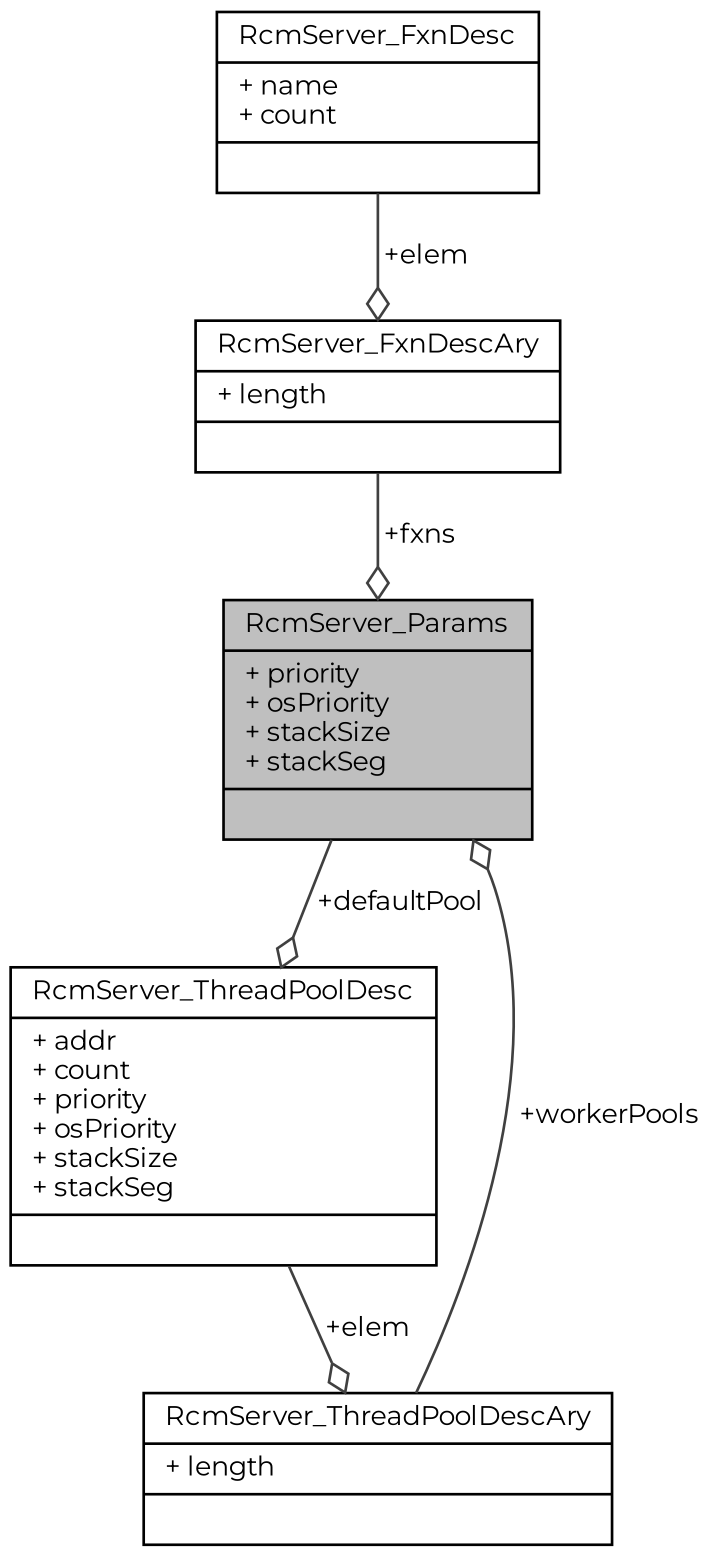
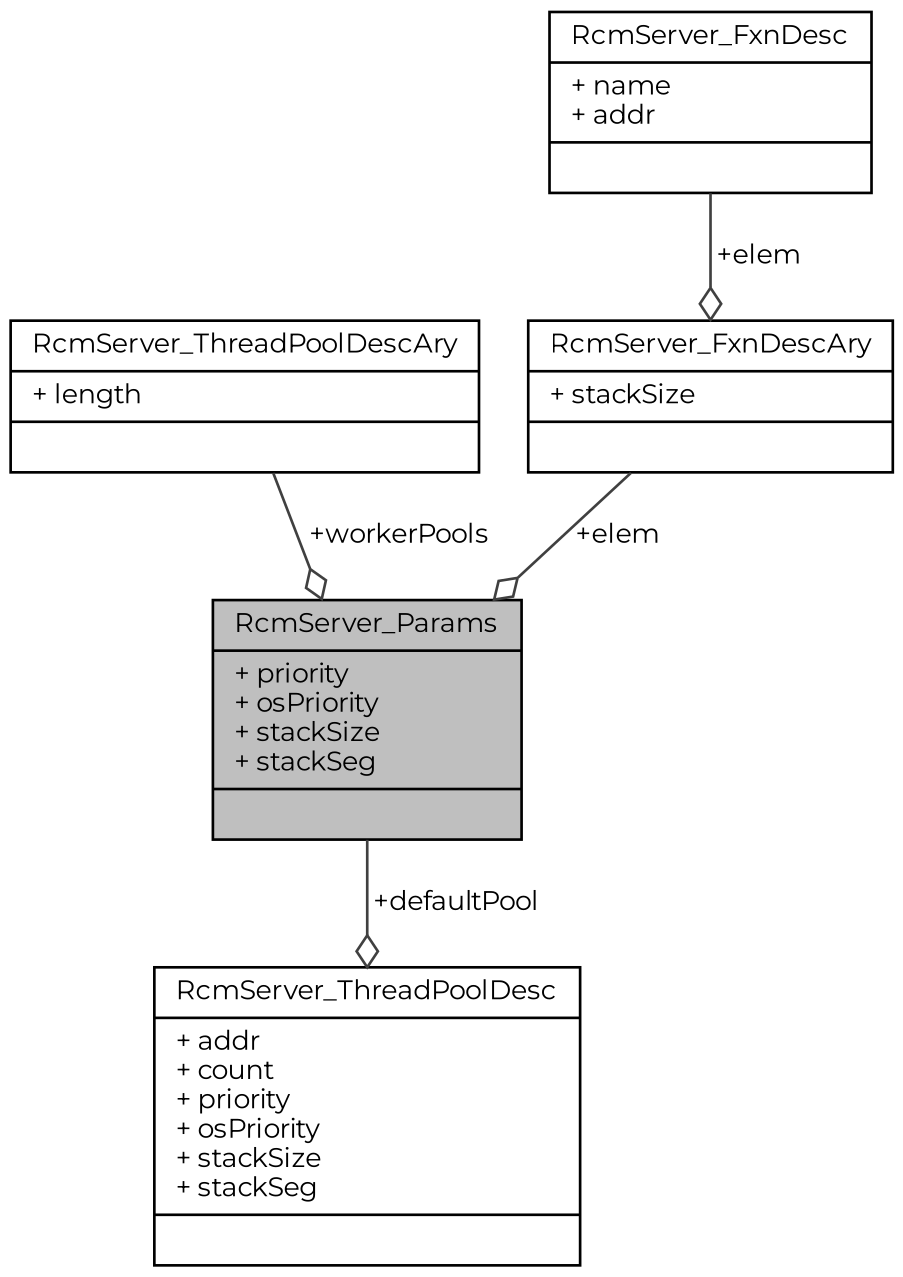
node "RcmServer_FxnDesc": text "+ count" -> "+ addr"
node "RcmServer_FxnDescAry": text "+ length" -> "+ stackSize"
edge "RcmServer_FxnDescAry" -> "RcmServer_Params": label " +fxns" -> " +elem"
edge "RcmServer_ThreadPoolDesc" -> "RcmServer_ThreadPoolDescAry": removed, label "+elem"
